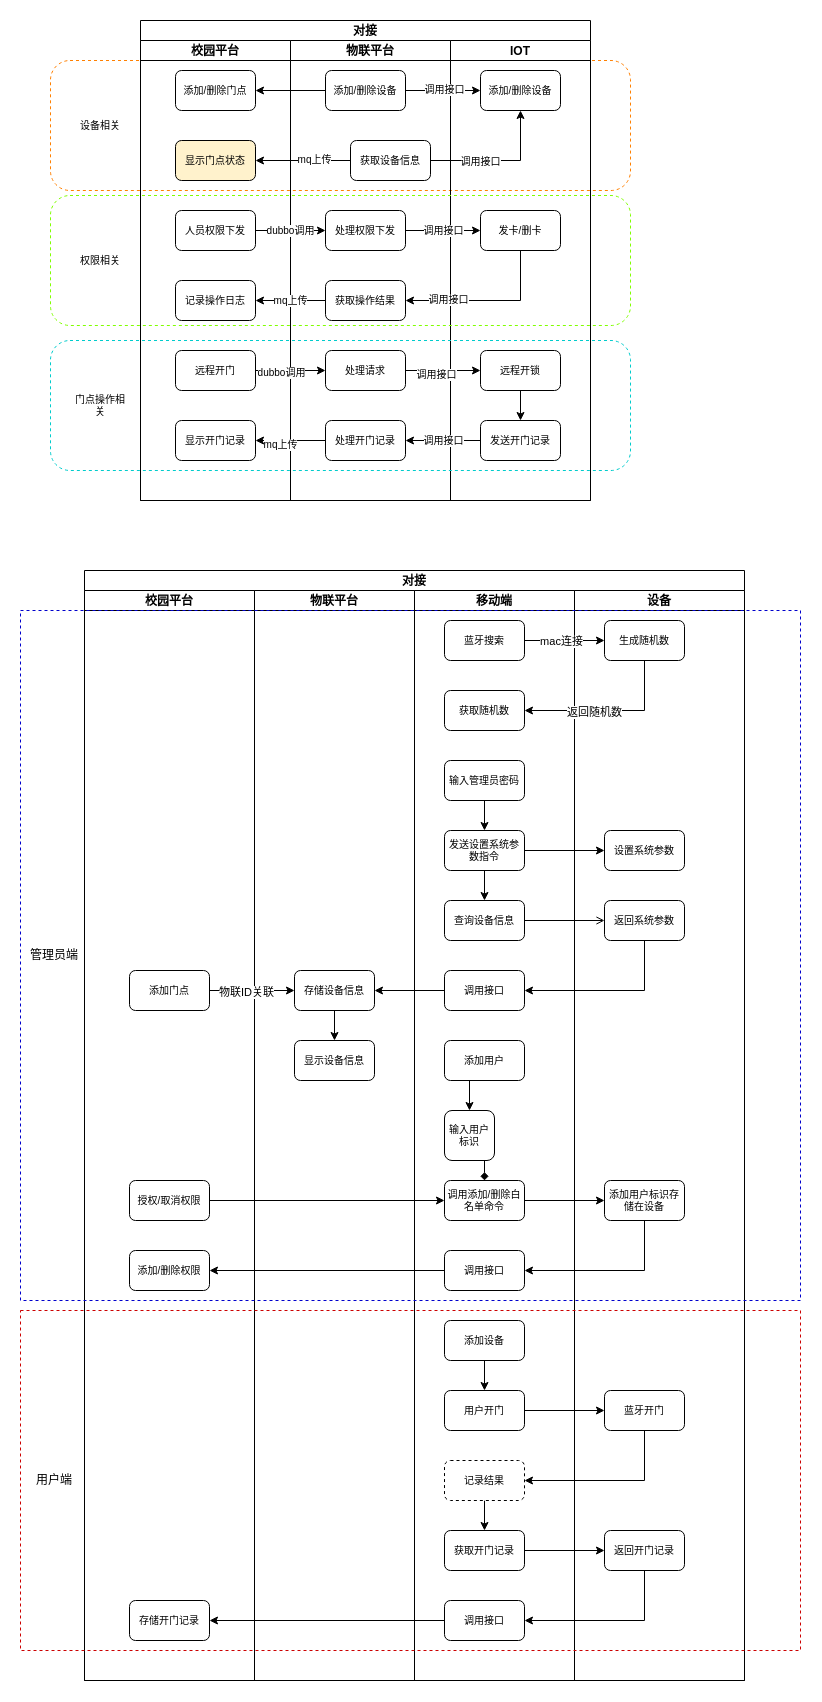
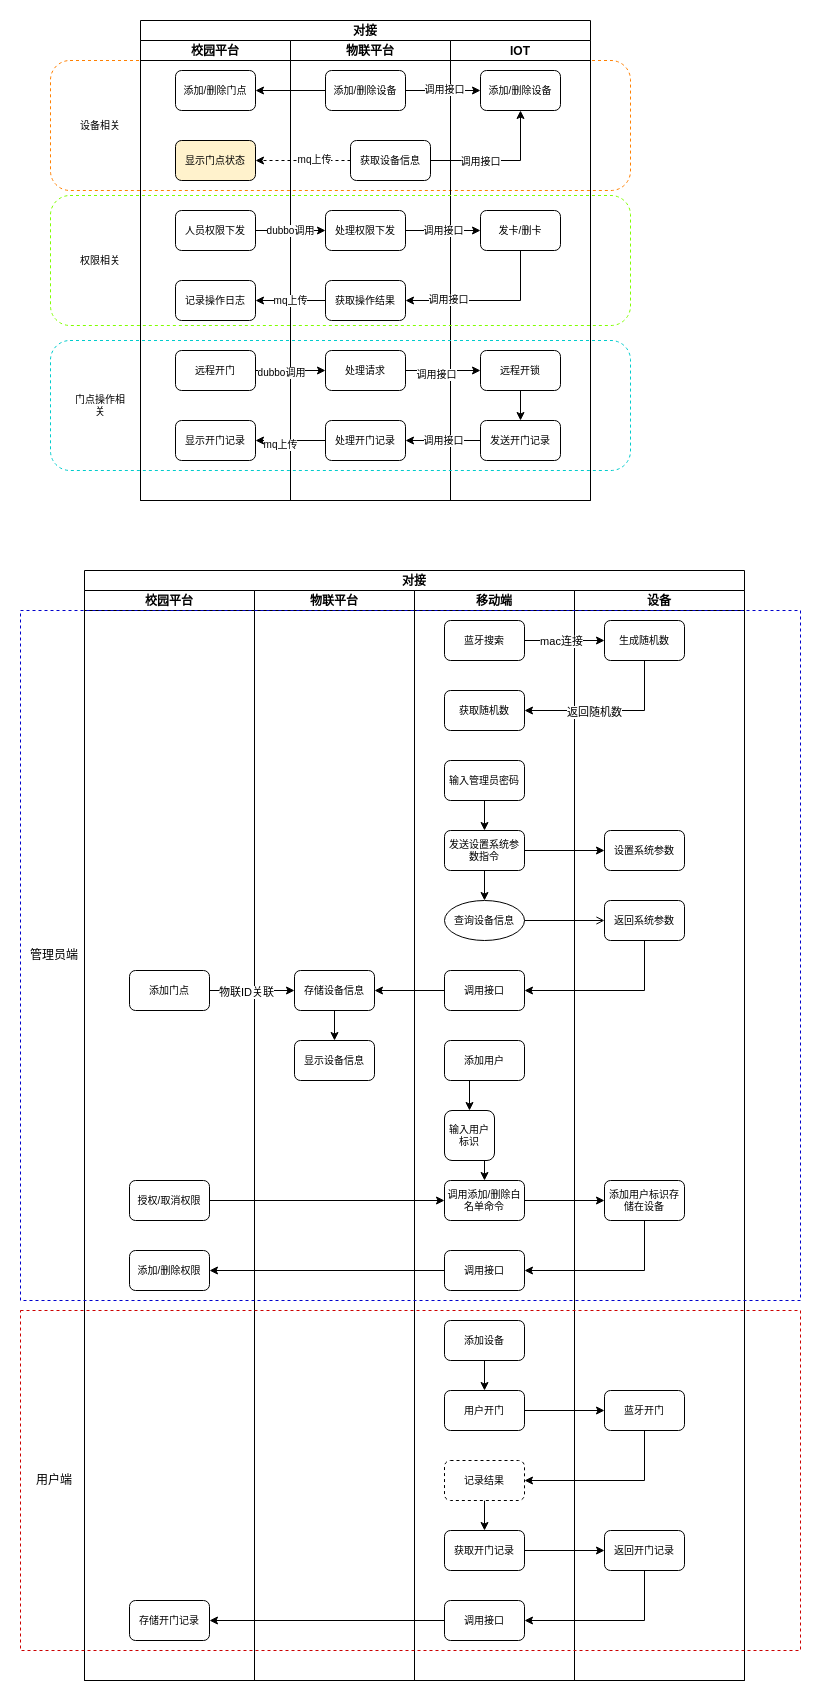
edge "获取设备信息" -> "显示门点状态": style solid -> dashed
node "查询设备信息": shape rounded rectangle -> ellipse
edge "输入用户标识" -> "调用添加/删除白名单命令": arrowhead diamond -> classic
